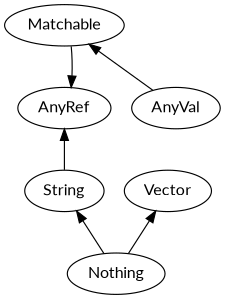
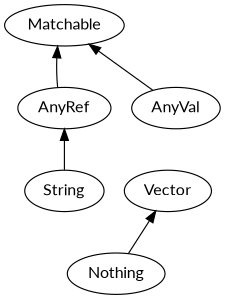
edge "Matchable" -> "AnyRef": reversed
edge "Nothing" -> "String": removed
